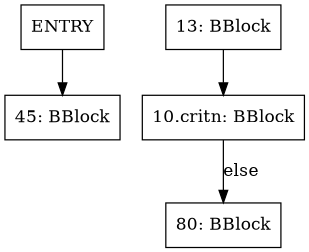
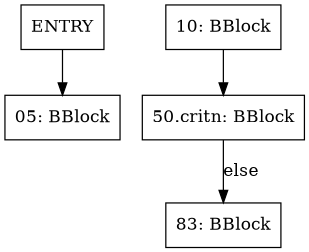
node "13: BBlock": label "13: BBlock" -> "10: BBlock"
node "45: BBlock": label "45: BBlock" -> "05: BBlock"
node "10.critn: BBlock": label "10.critn: BBlock" -> "50.critn: BBlock"
node "80: BBlock": label "80: BBlock" -> "83: BBlock"
